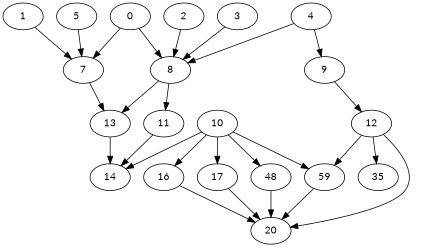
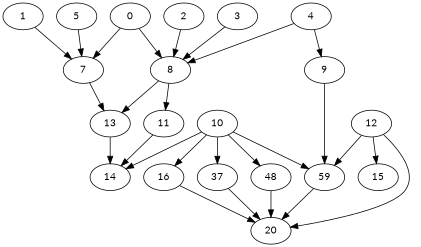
edge "9" -> "12": now "9" -> "59"
node "17": label "17" -> "37"
node "35": label "35" -> "15"
